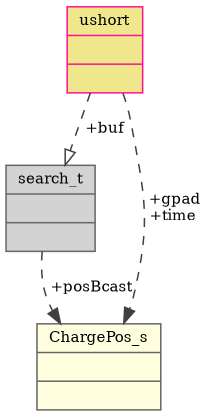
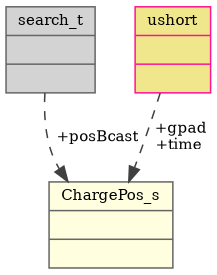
edge "ushort" -> "search_t": removed, label "+buf"
